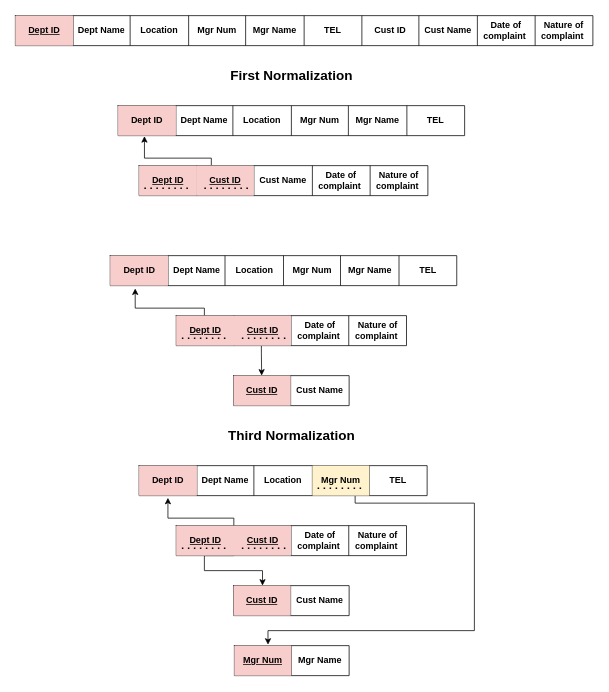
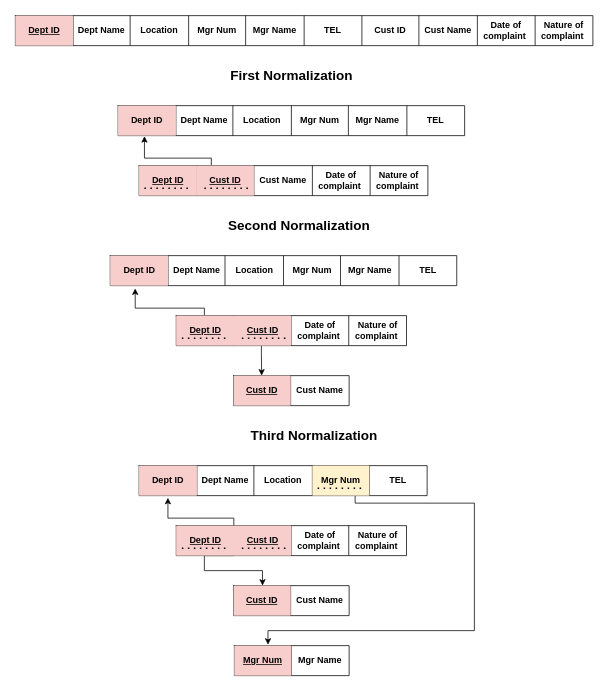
node "Second Normalization": added
node "Third Normalization": moved (291, 435) -> (314, 435)
